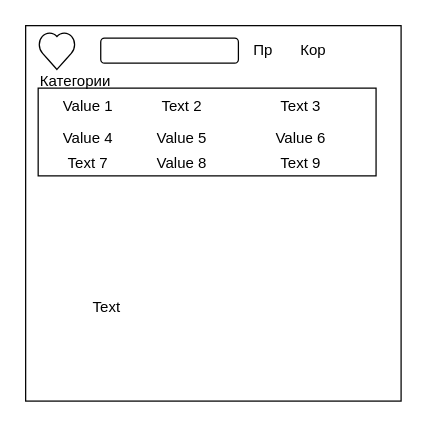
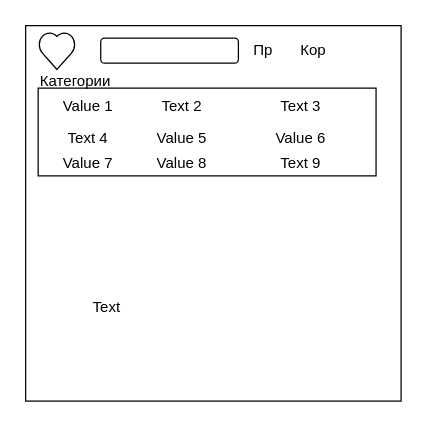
node "Value 4": label "Value 4" -> "Text 4"
node "Text 7": label "Text 7" -> "Value 7"
